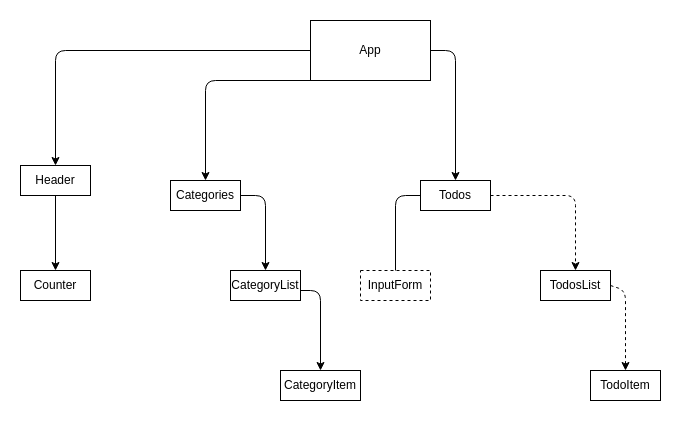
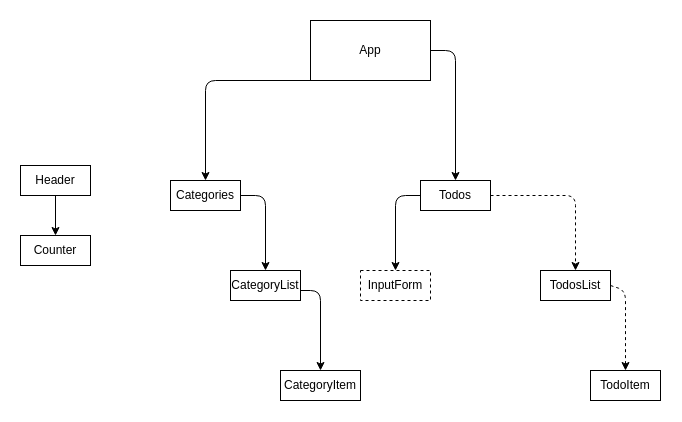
edge "App" -> "Header": removed
edge "Todos" -- "InputForm": arrowhead none -> classic
node "Counter": moved (56, 286) -> (56, 251)
